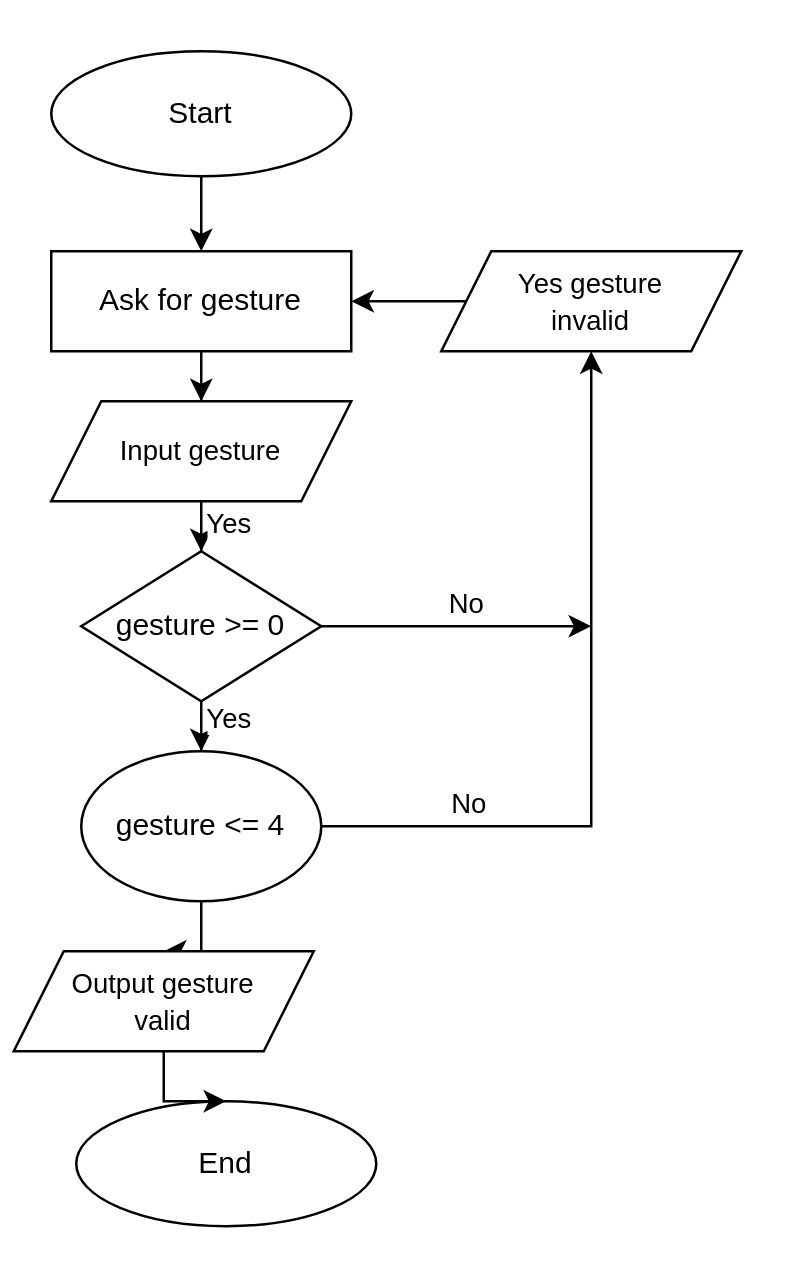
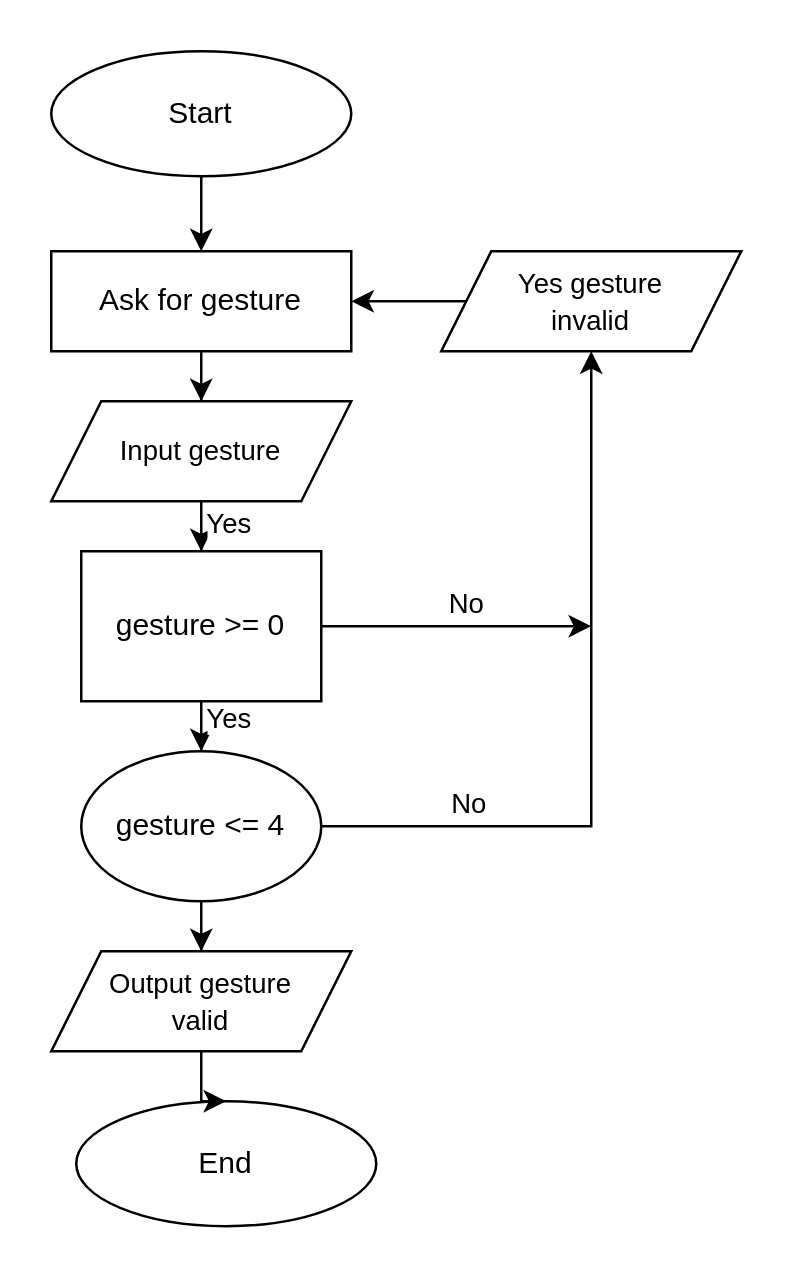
node "gesture >= 0": shape diamond -> rectangle
node "Output gesture valid": moved (164, 1001) -> (201, 1001)
